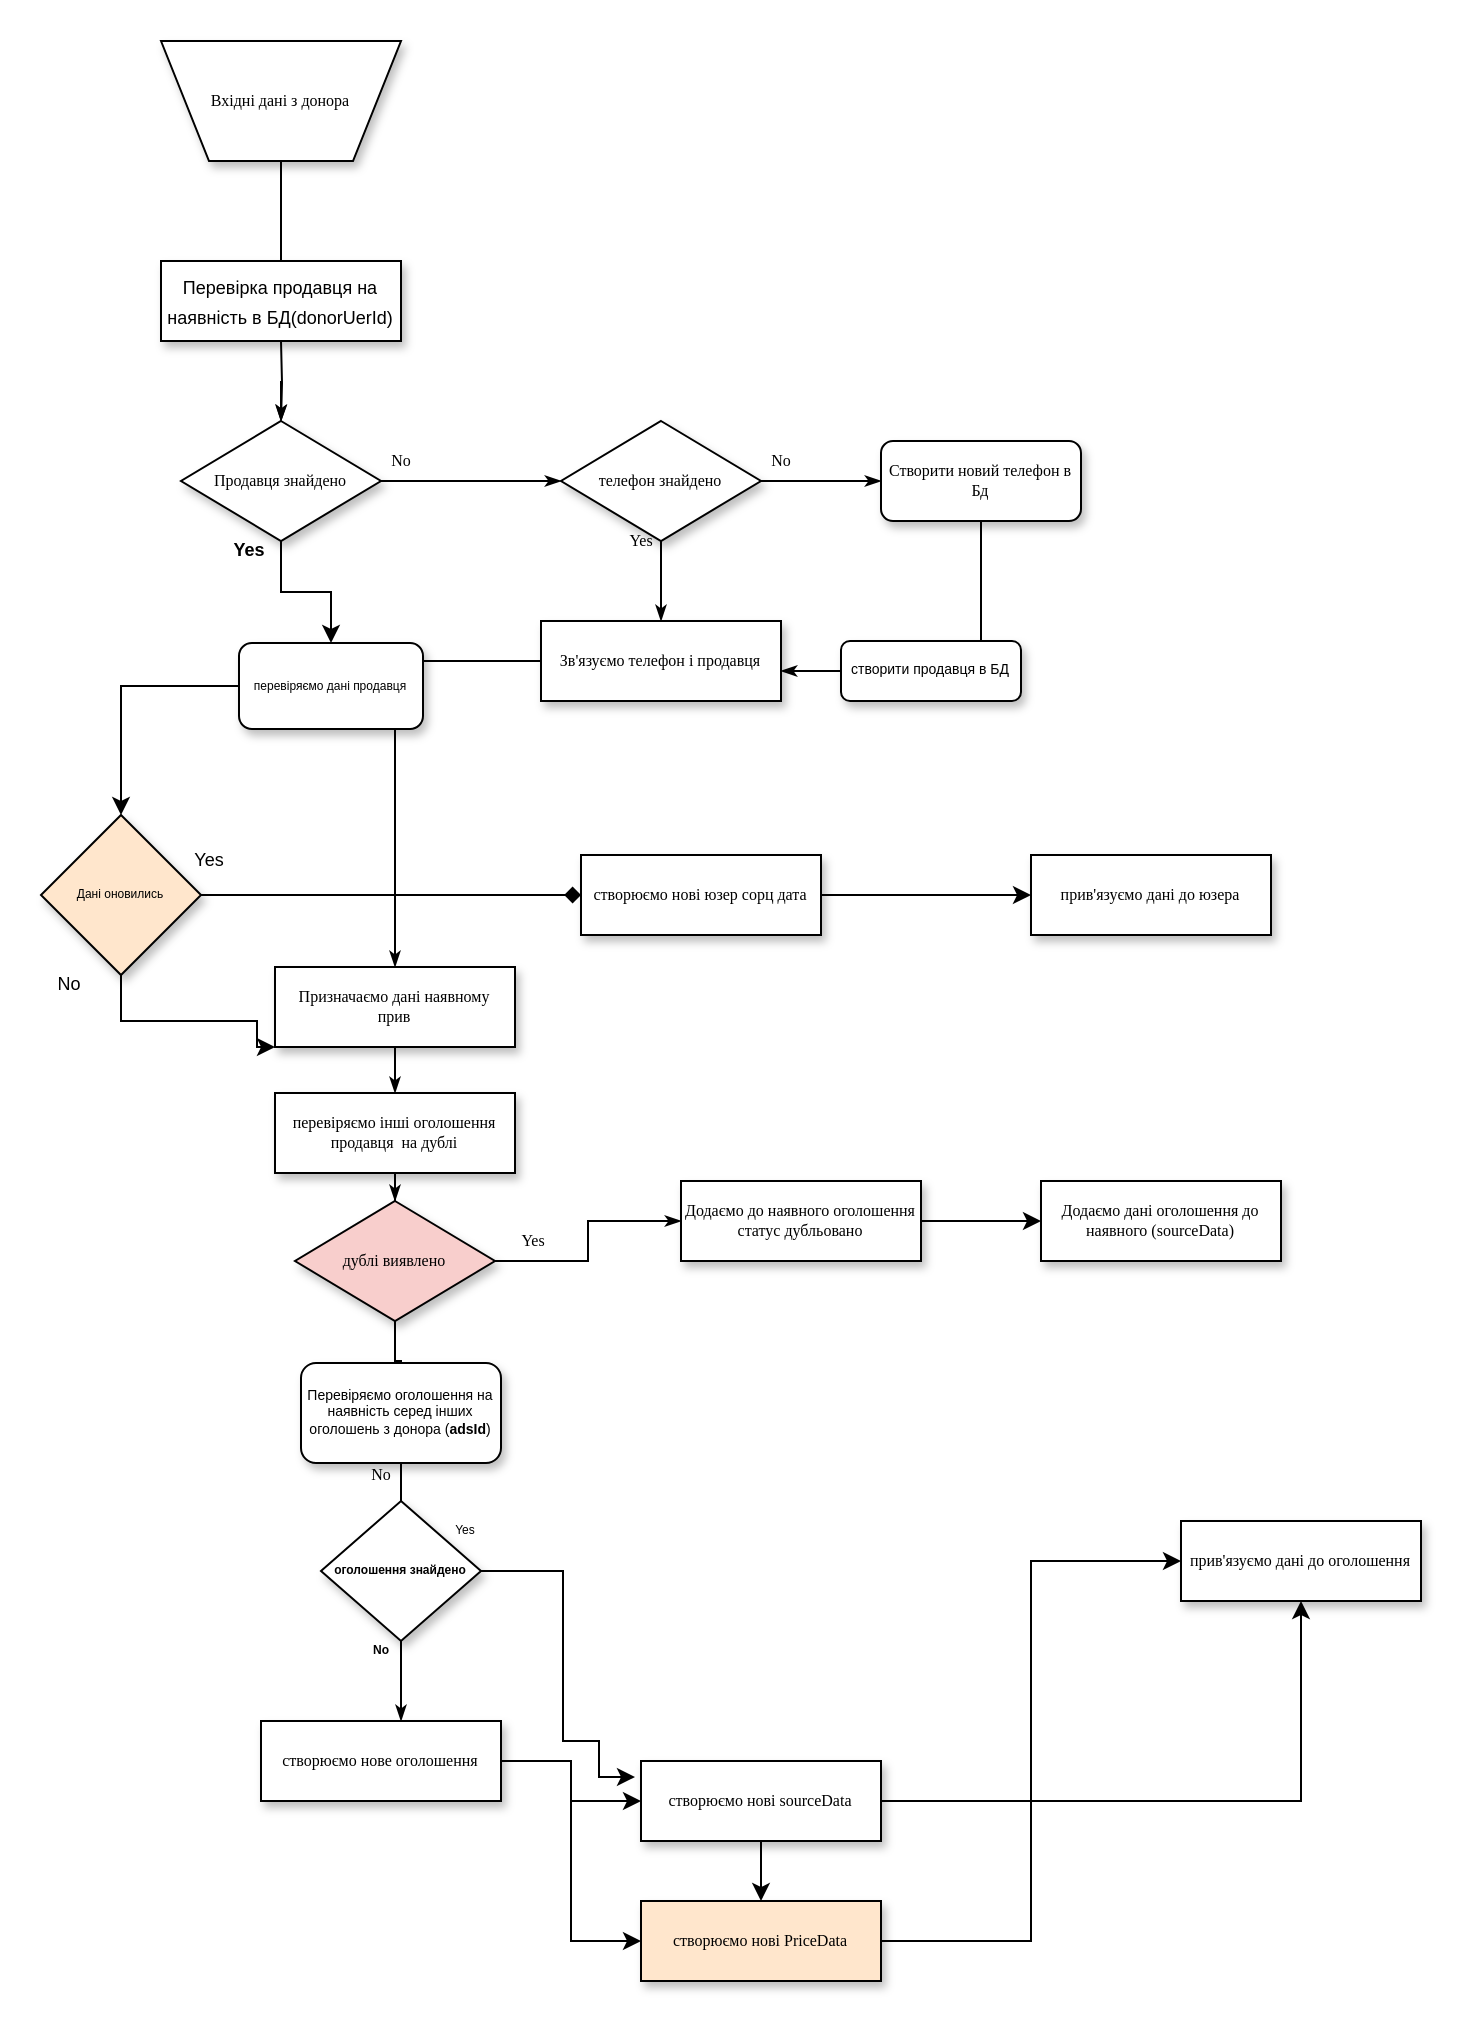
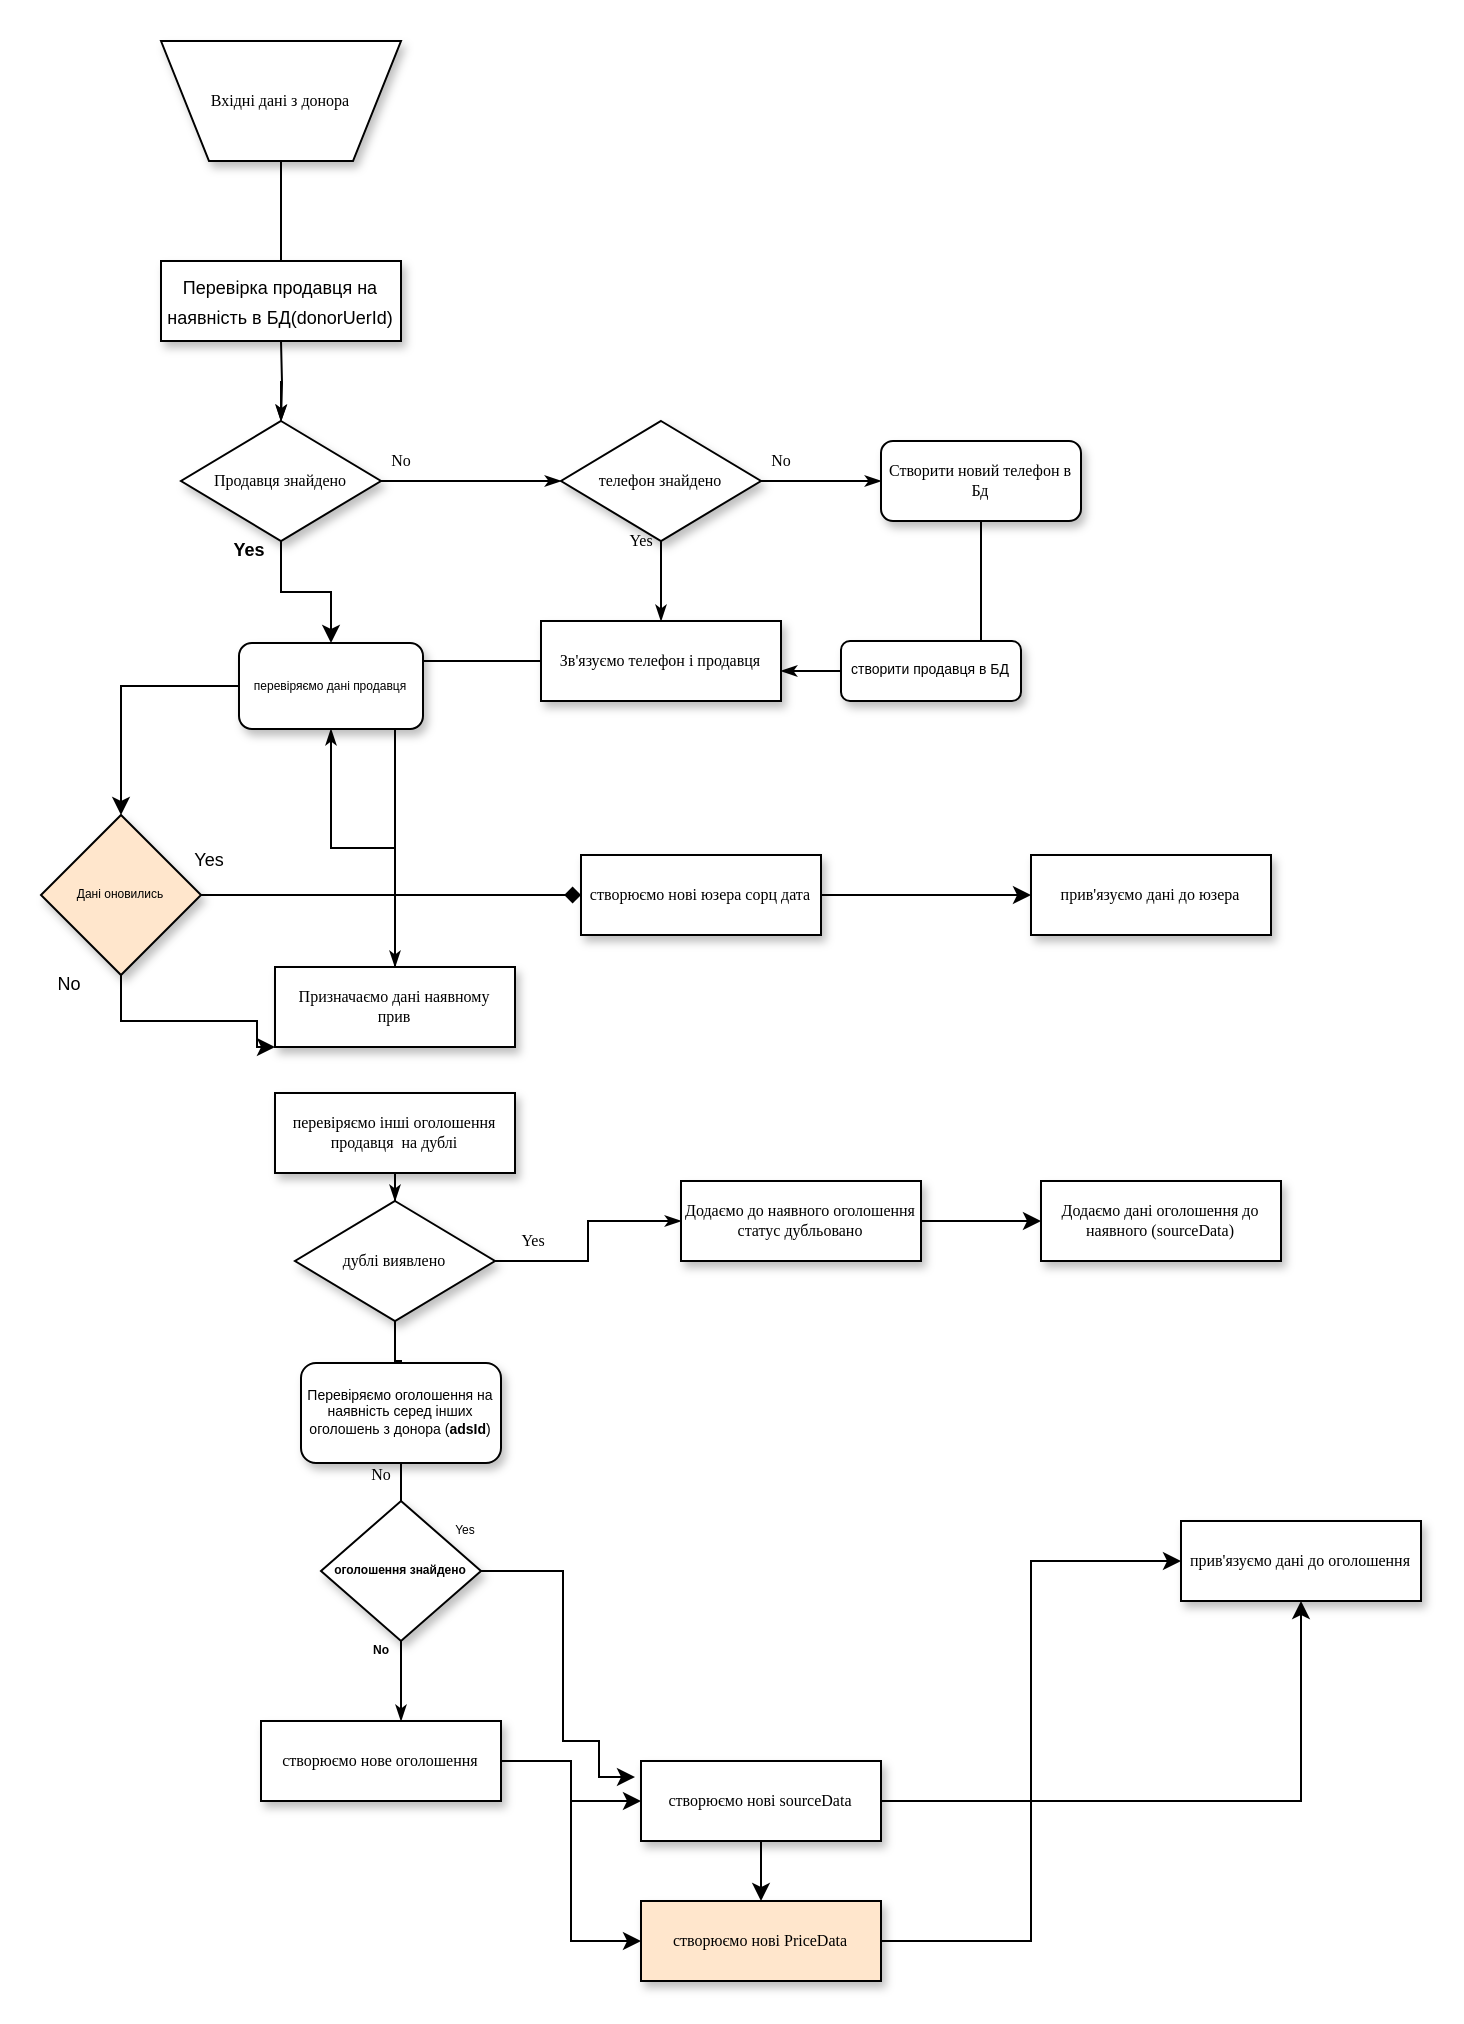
node "створюємо нові юзер сорц дата": label "створюємо нові юзер сорц дата" -> "створюємо нові юзера сорц дата"
edge "Призначаємо дані наявному прив" -> "перевіряємо інші оголошення продавця на дублі": now "Призначаємо дані наявному прив" -> "перевіряємо дані продавця"
node "дублі виявлено": fillcolor #f8cecc -> #ffffff
